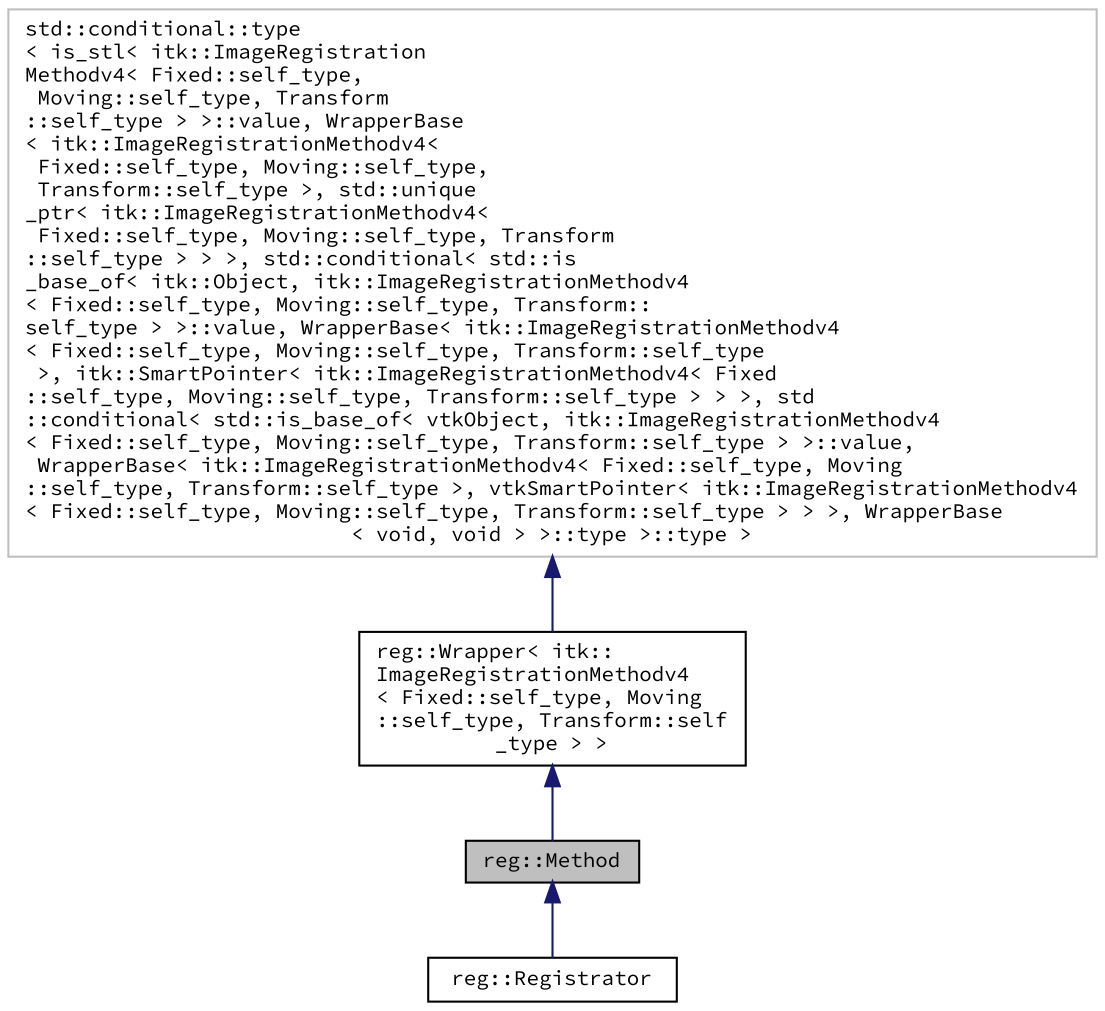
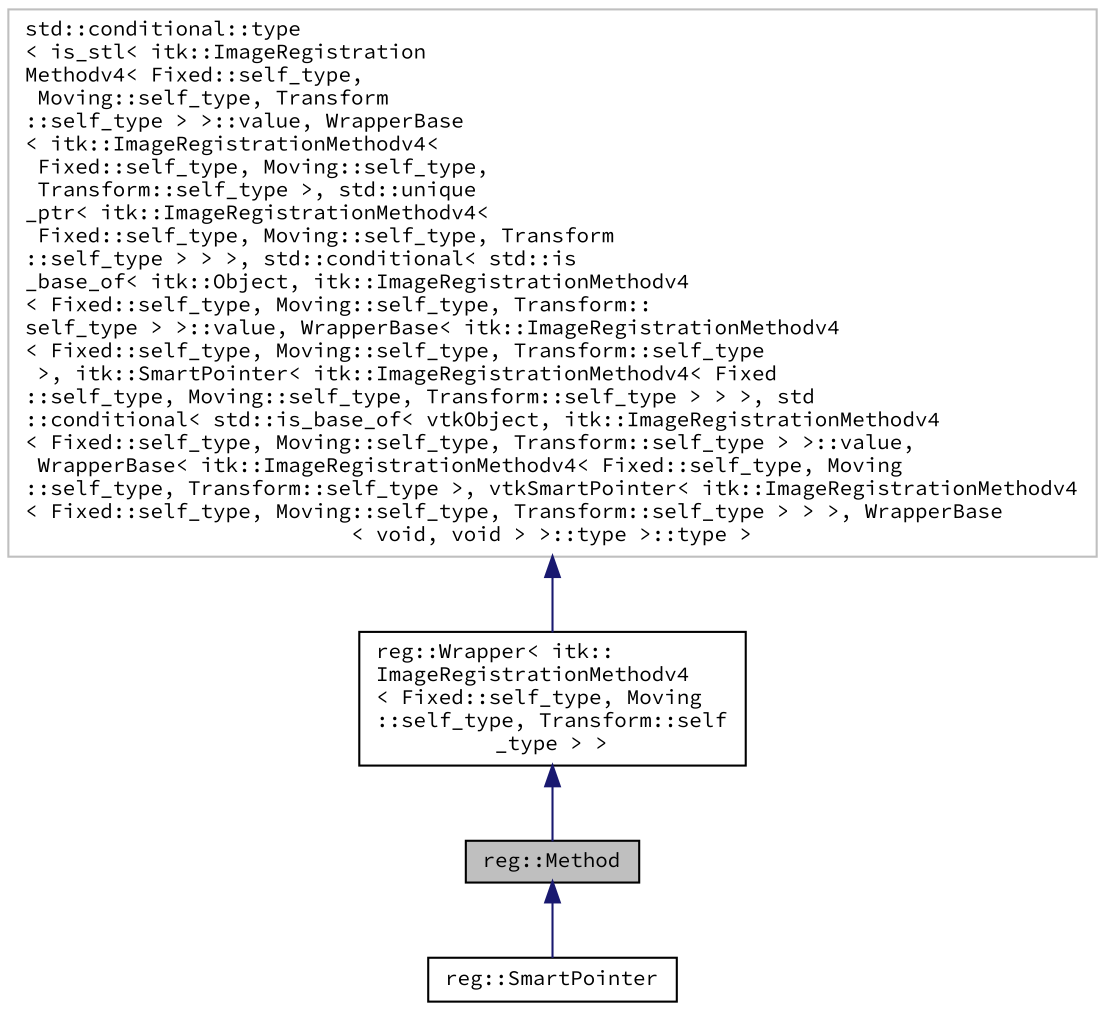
node "reg::Registrator": label "reg::Registrator" -> "reg::SmartPointer"
